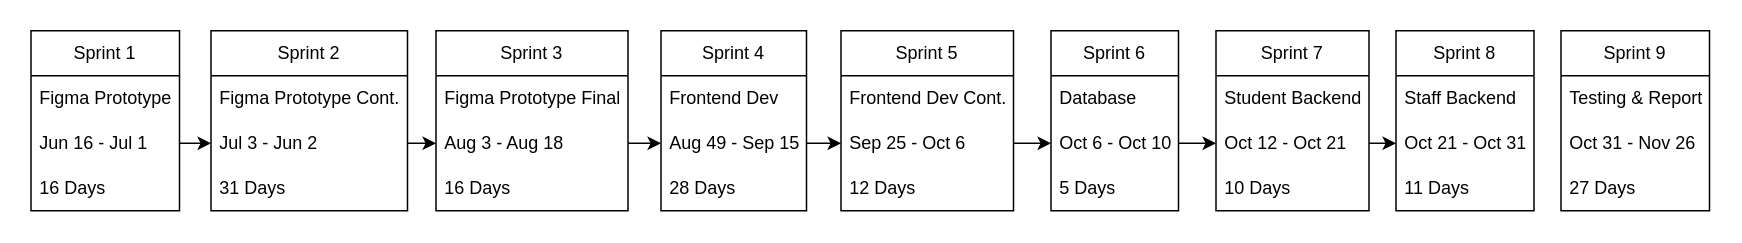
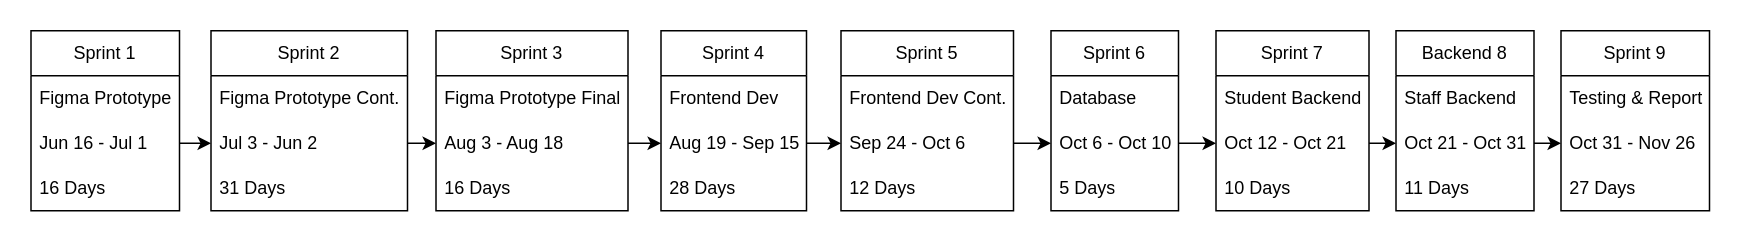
node "Sprint 8": label "Sprint 8" -> "Backend 8"
node "Aug 49 - Sep 15": label "Aug 49 - Sep 15" -> "Aug 19 - Sep 15"
node "Sep 25 - Oct 6": label "Sep 25 - Oct 6" -> "Sep 24 - Oct 6"
edge "Oct 21 - Oct 31" -> "Oct 31 - Nov 26": added
